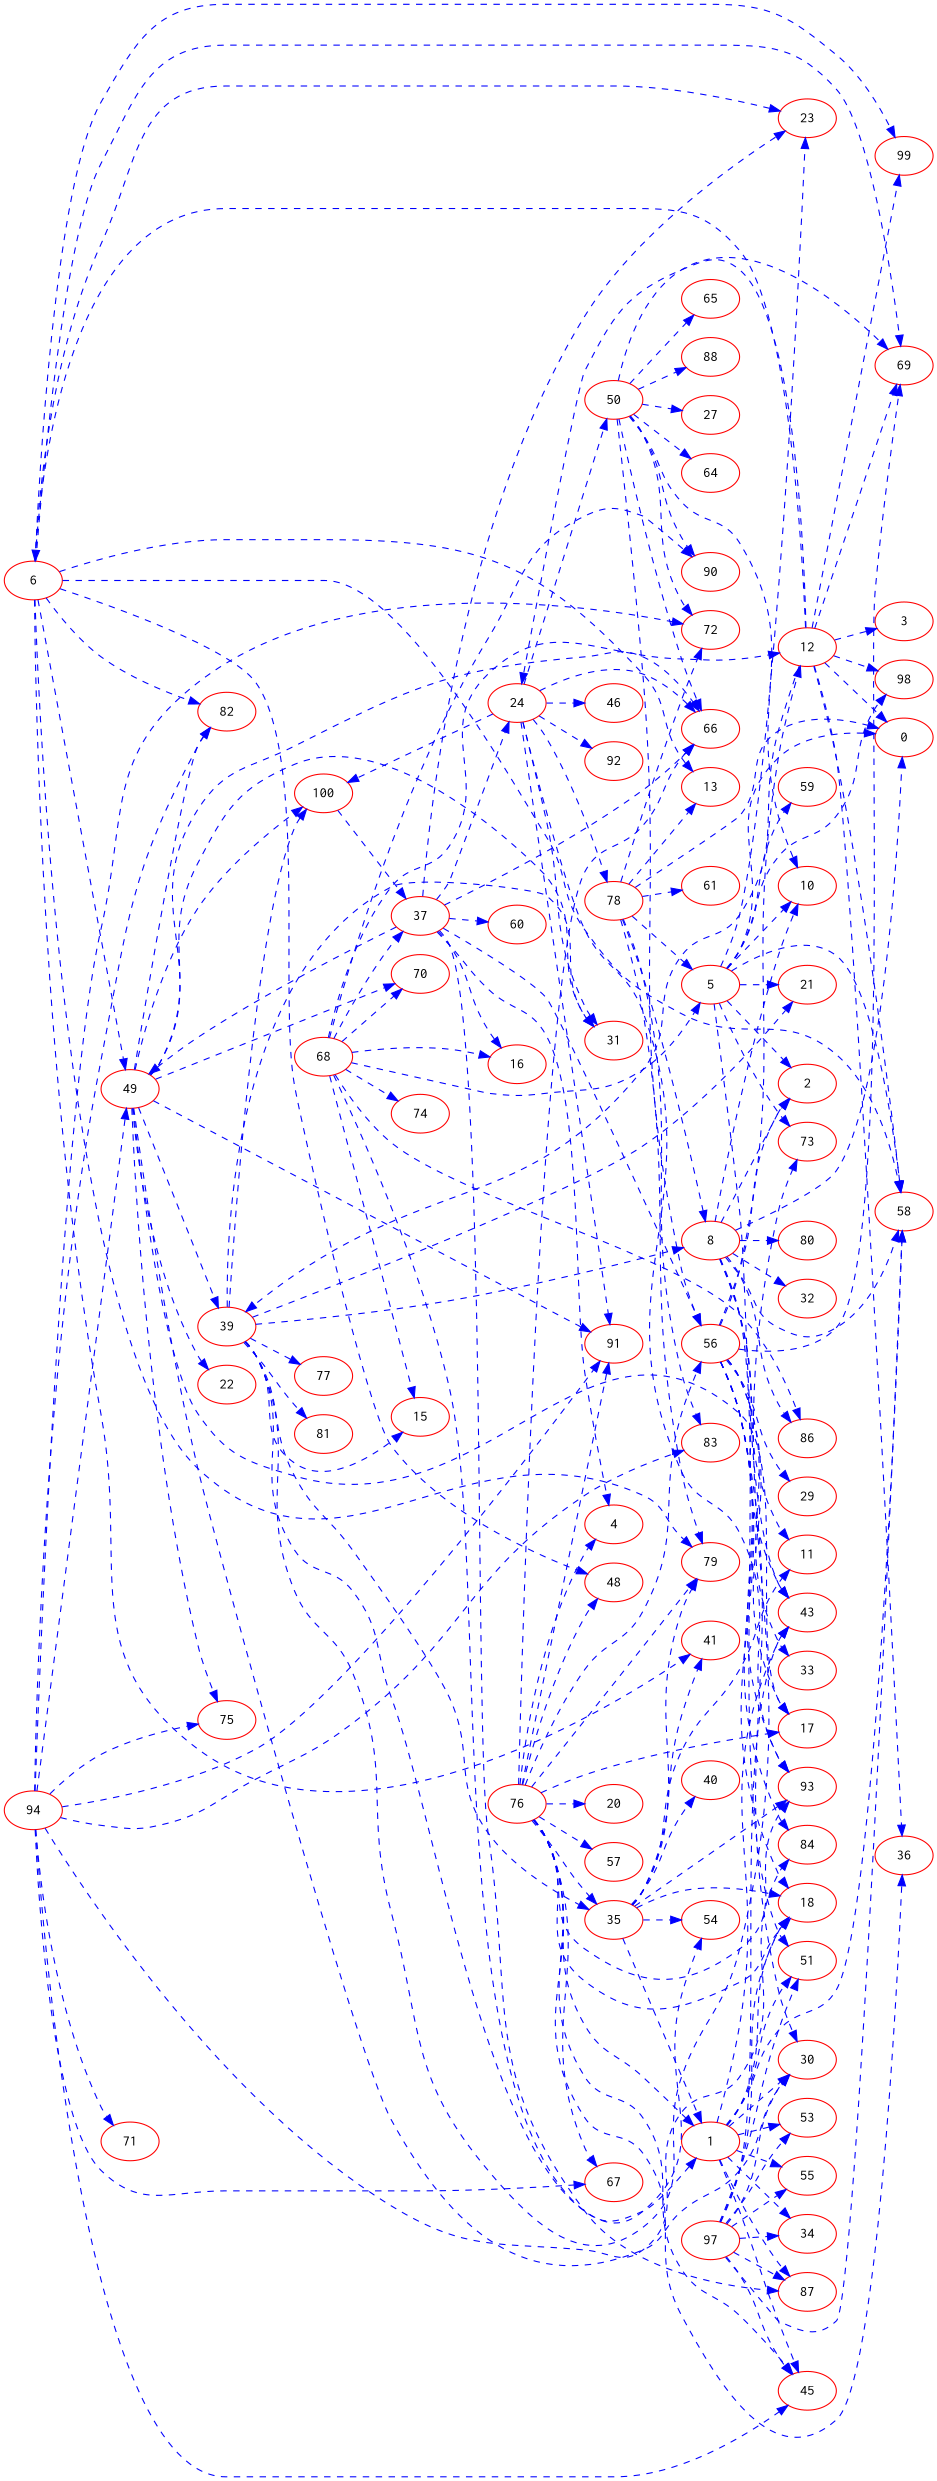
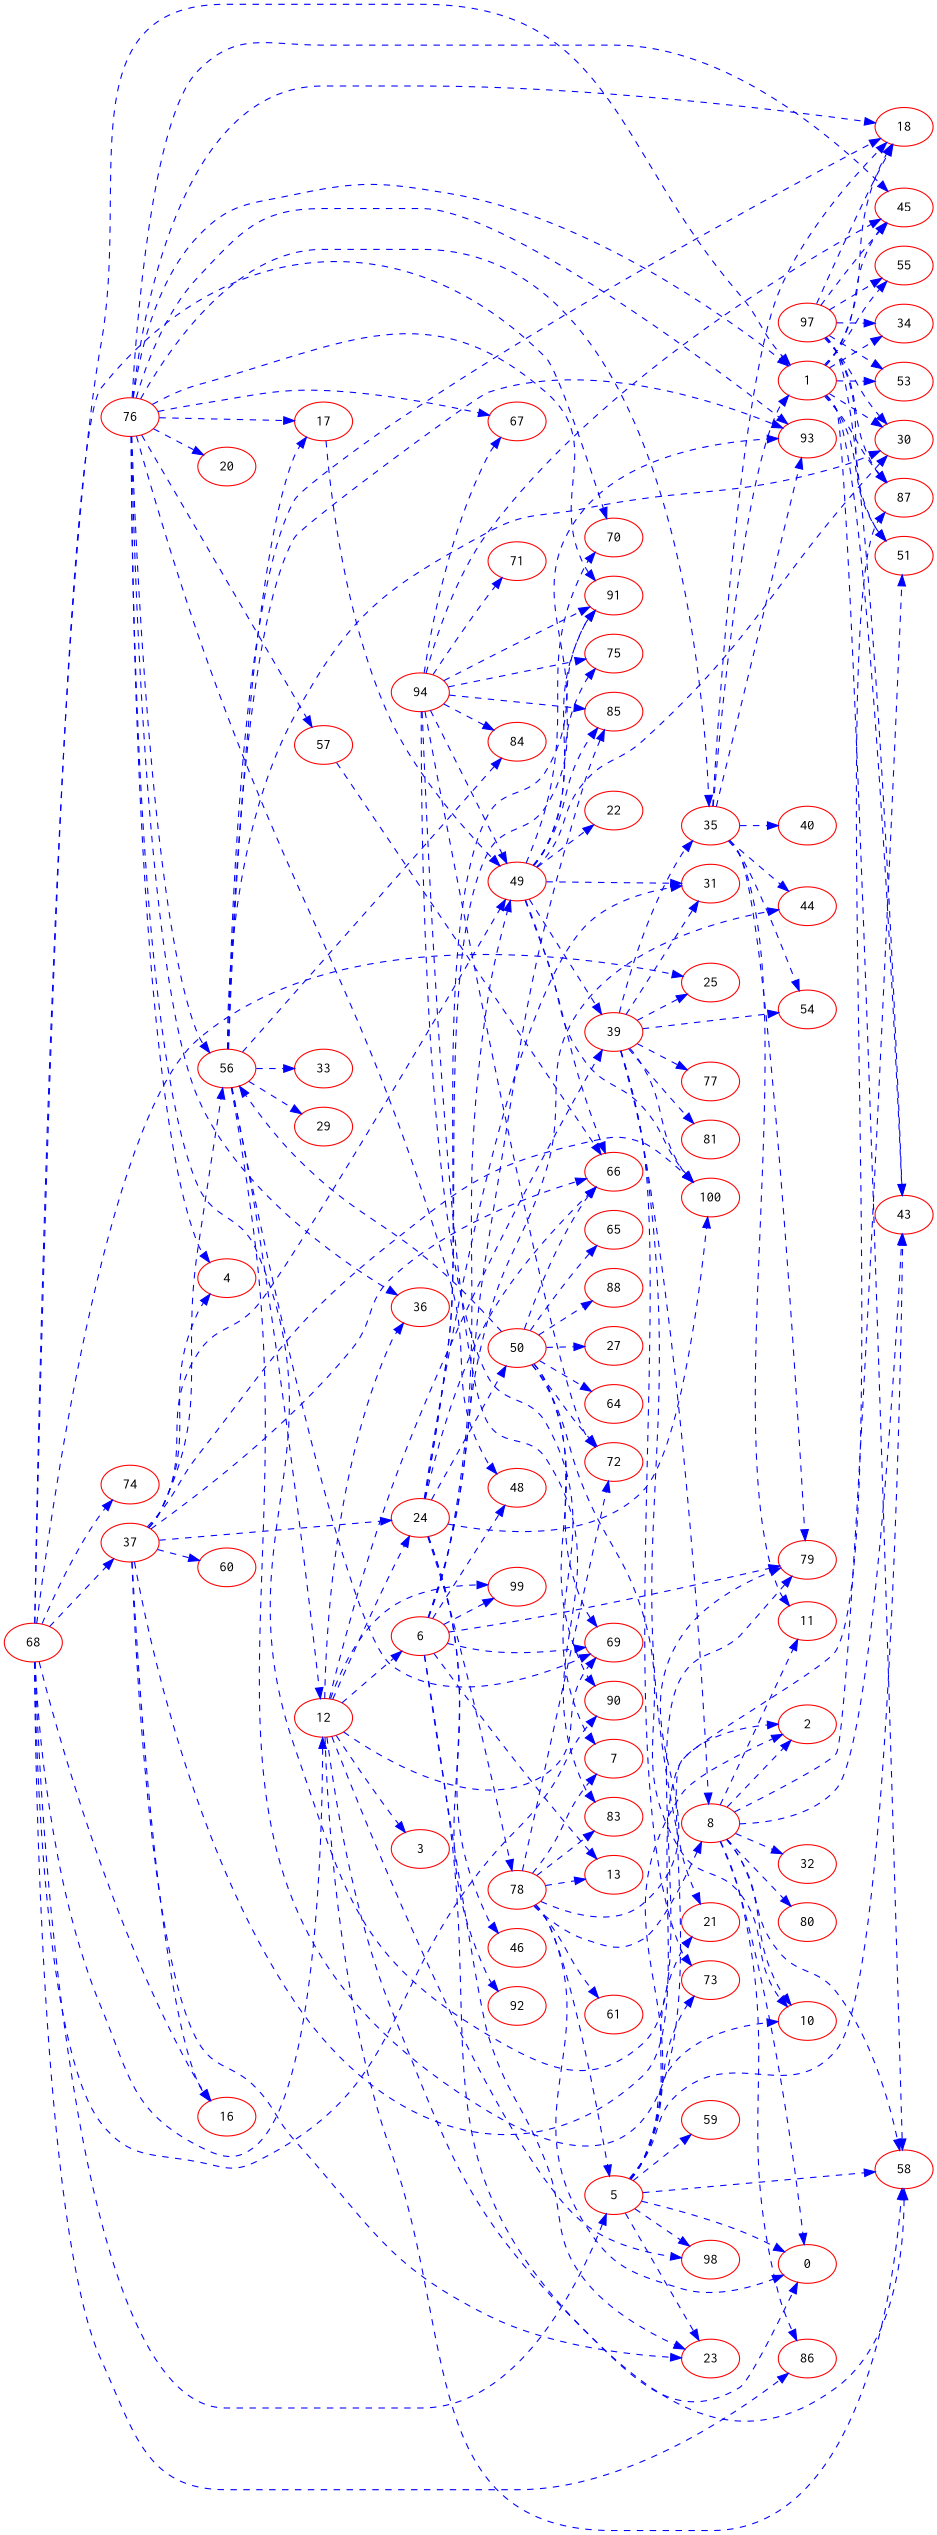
node "82": label "82" -> "85"
edge "100" -> "37": reversed
edge "76" -> "66": now "57" -> "66"
node "15": label "15" -> "25"
edge "49" -> "17": reversed
node "41": label "41" -> "44"
node "7": added
edge "97" -> "58": removed
